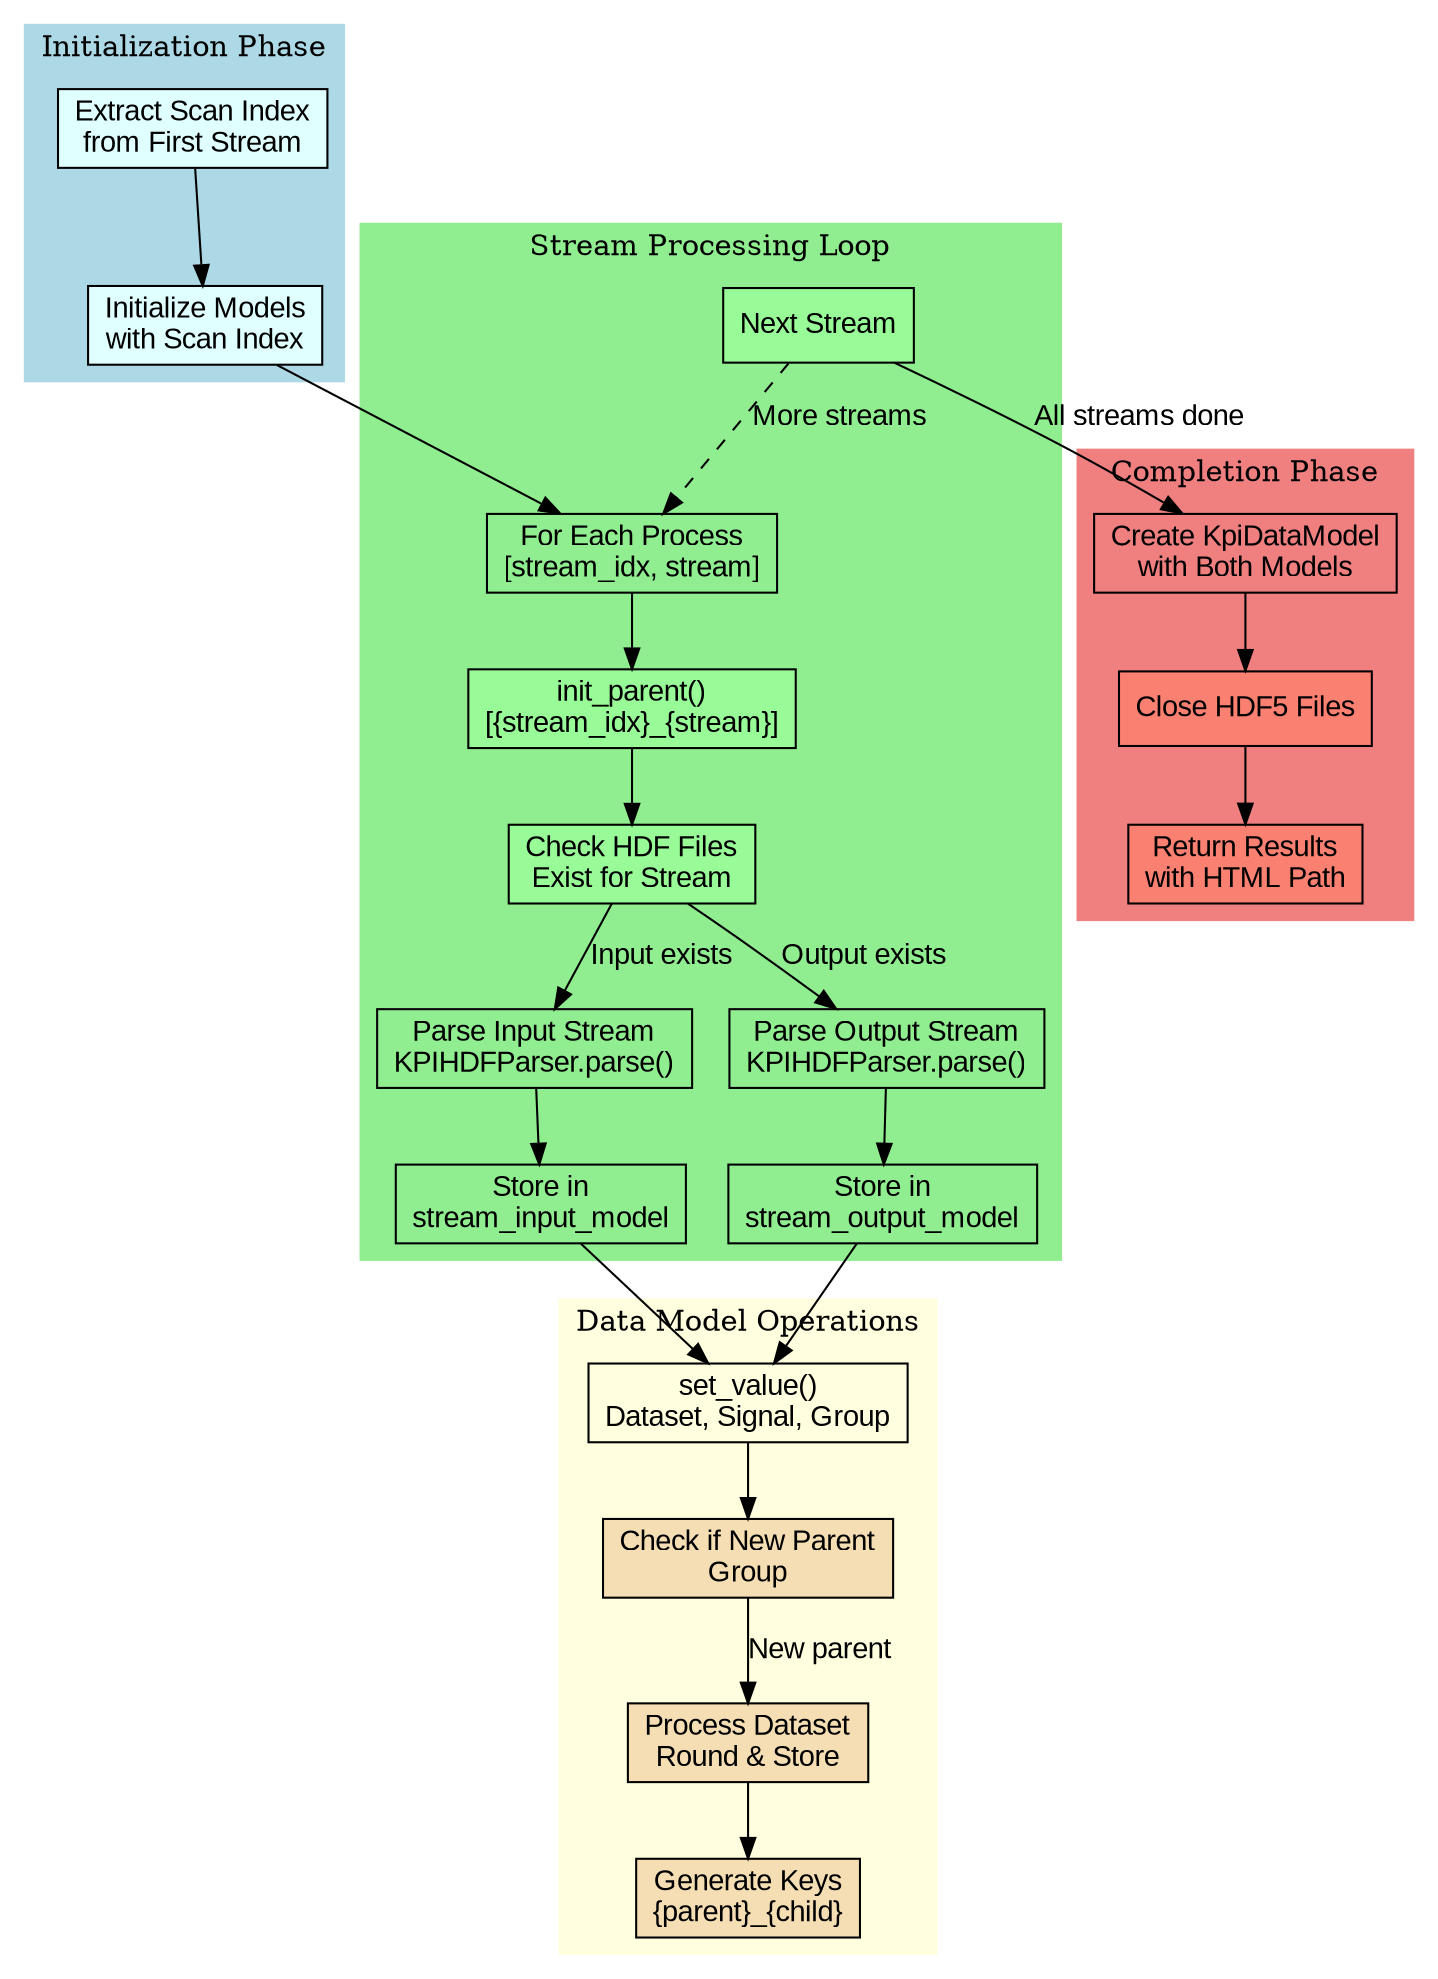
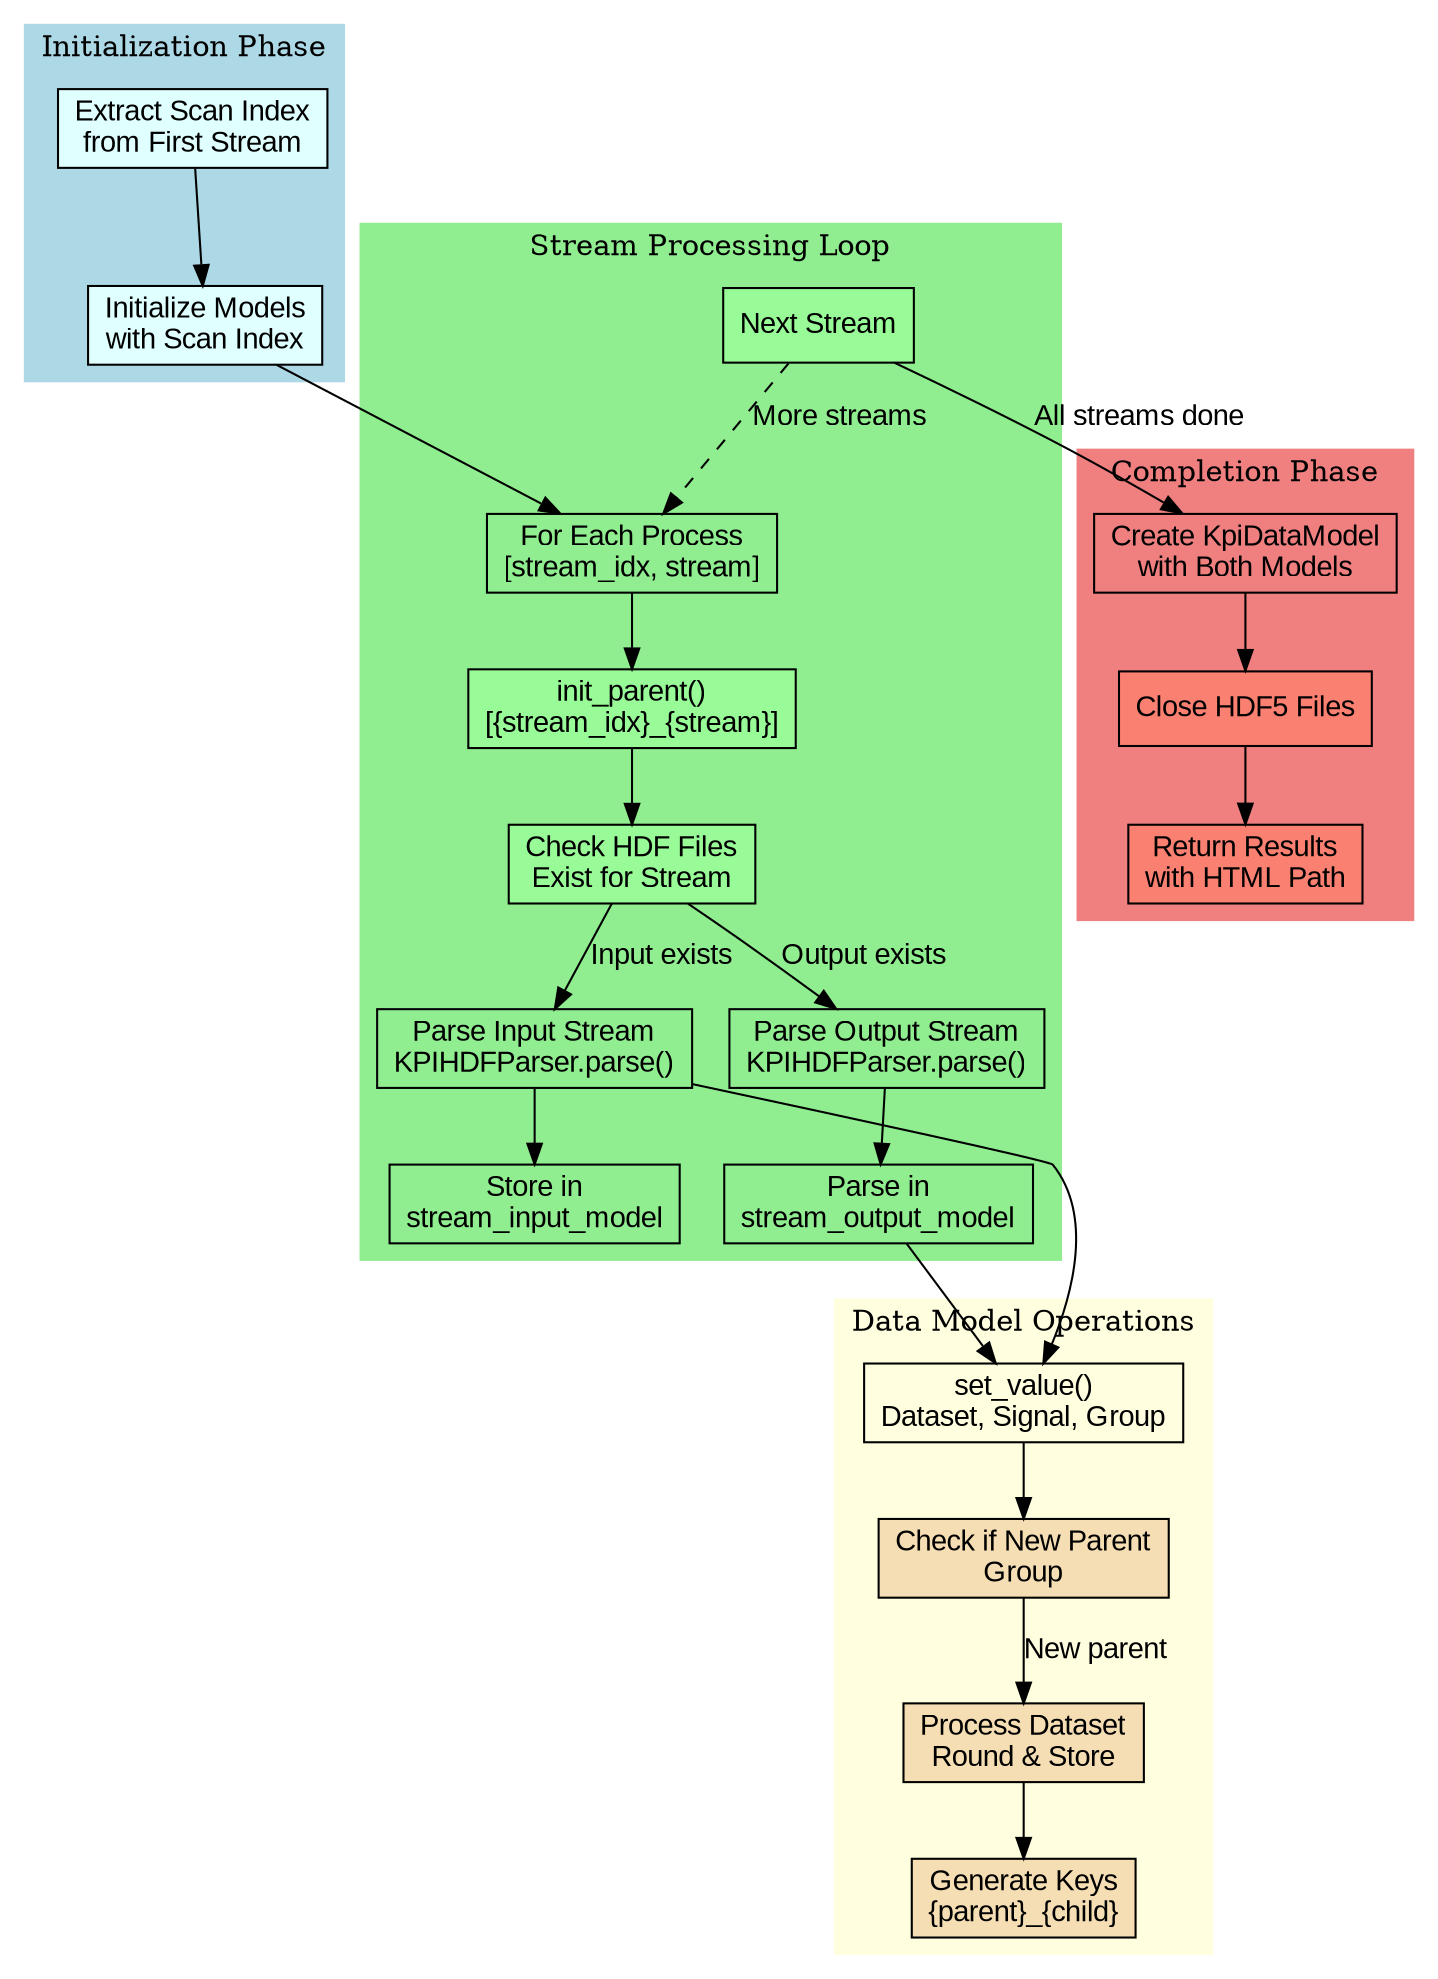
node "Store in stream_output_model": label "Store in stream_output_model" -> "Parse in stream_output_model"
edge "Store in stream_input_model" -> "set_value() Dataset, Signal, Group": now "Parse Input Stream KPIHDFParser.parse()" -> "set_value() Dataset, Signal, Group"
